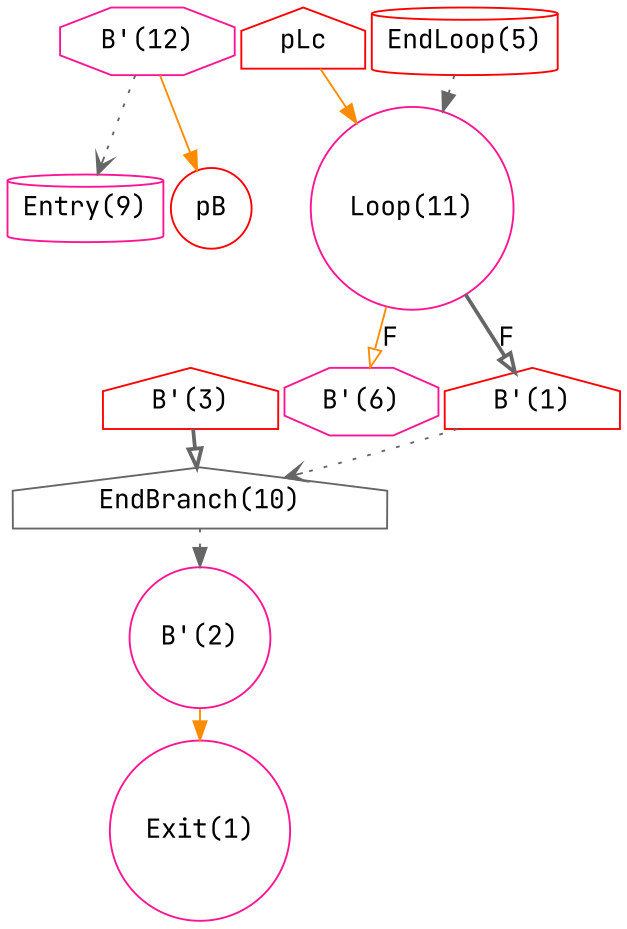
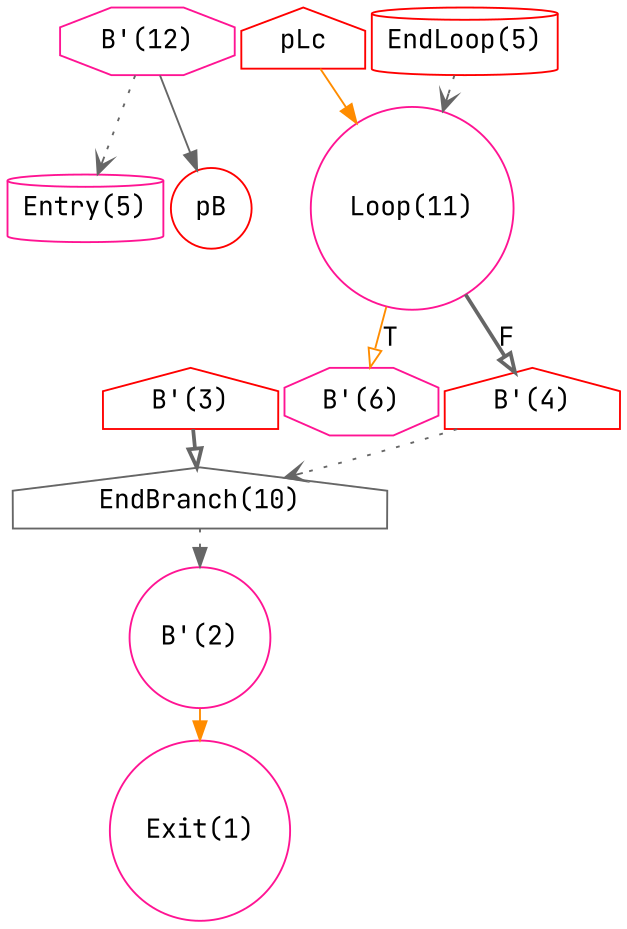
edge "EndLoop(5)" -> "Loop(11)": arrowhead normal -> vee
edge "B'(12)" -> "pB": color darkorange -> gray40
node "Entry(9)": label "Entry(9)" -> "Entry(5)"
edge "Loop(11)" -> "B'(6)": label "F" -> "T"
node "B'(1)": label "B'(1)" -> "B'(4)"
